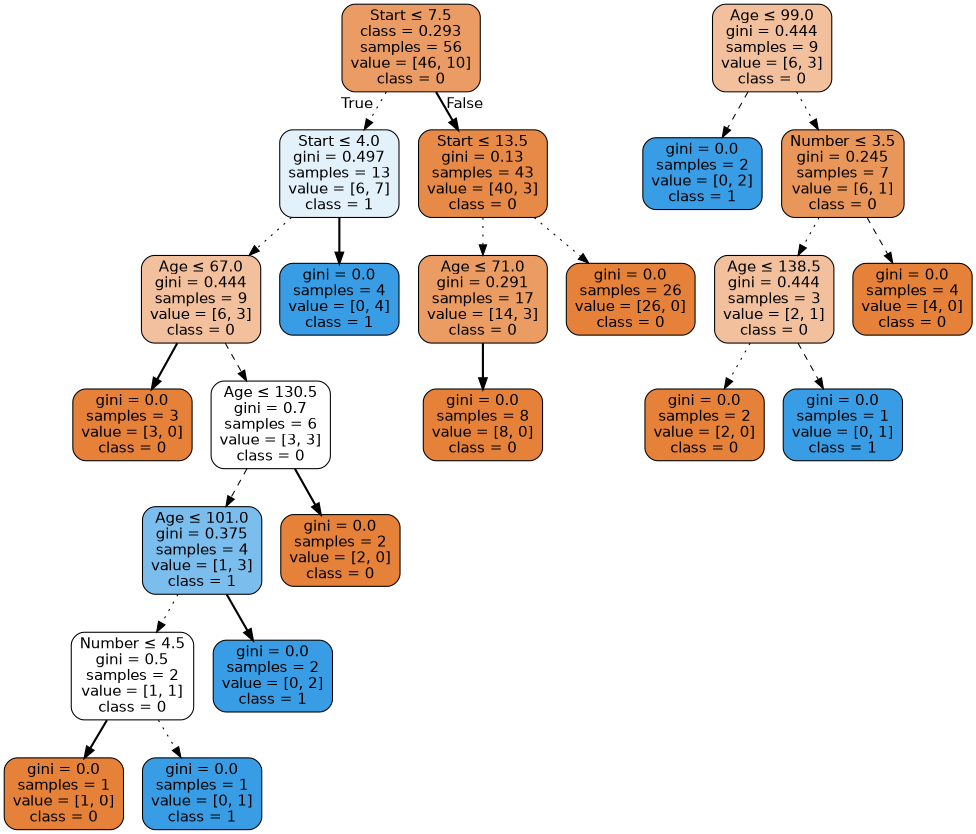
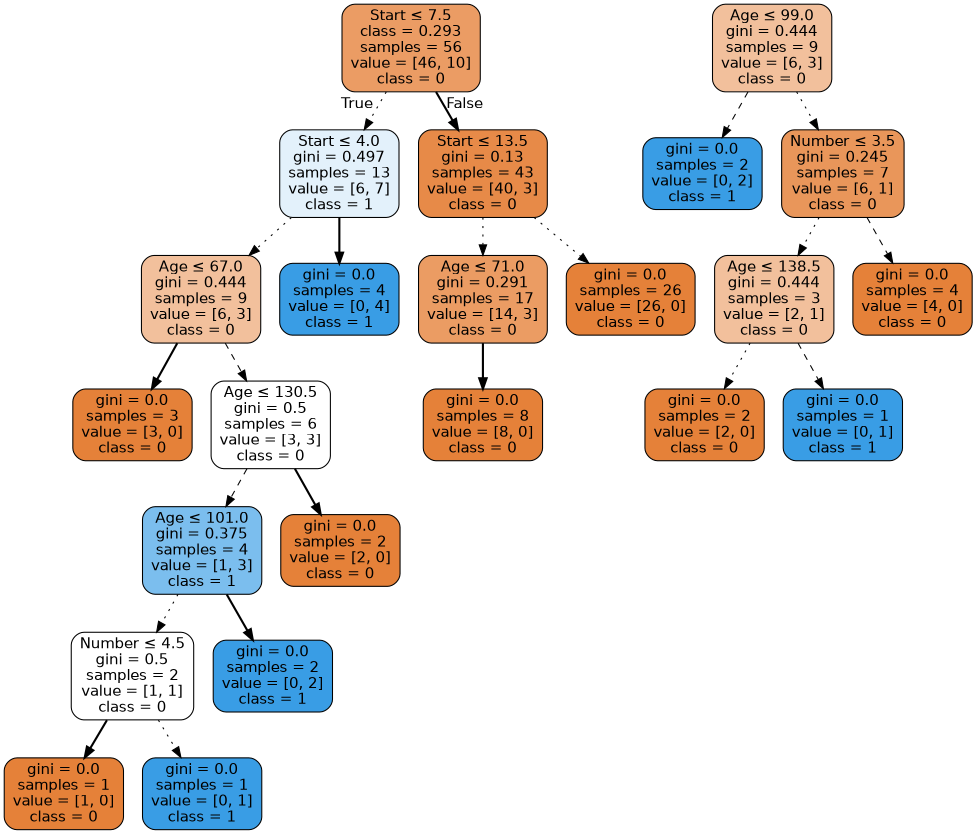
node "Age ≤ 130.5": text "gini = 0.7" -> "gini = 0.5"
